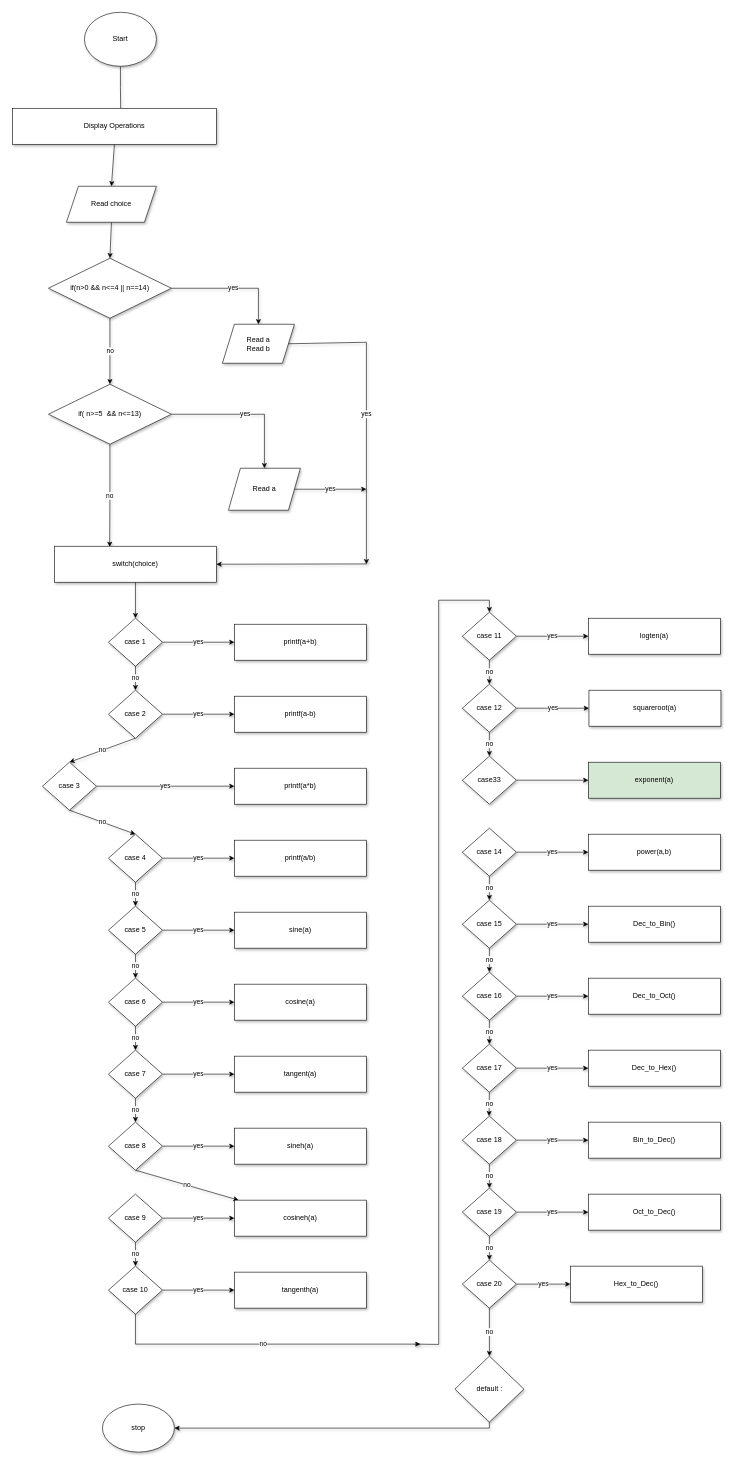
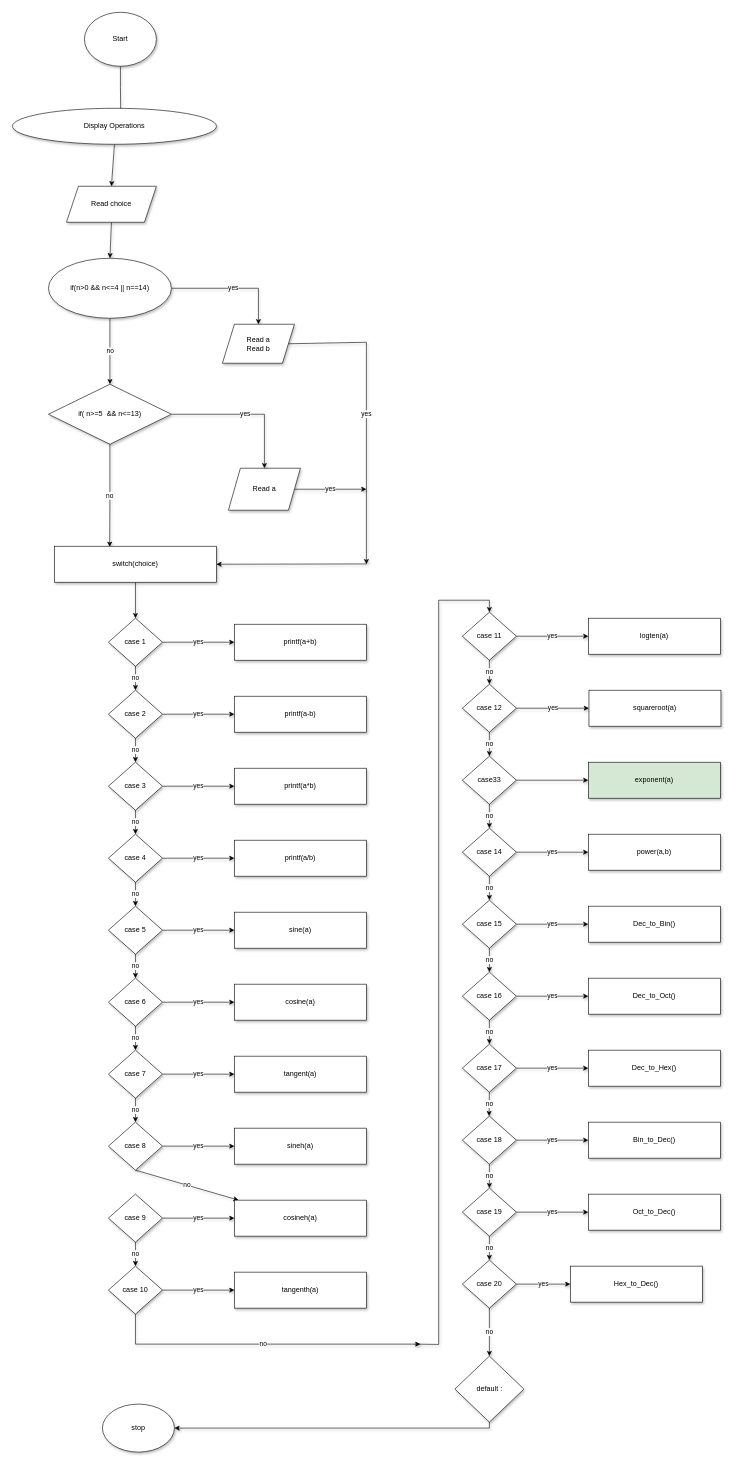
node "Display Operations": shape rectangle -> ellipse
node "if(n>0 && n<=4 || n==14)": shape diamond -> ellipse
node "case 3": moved (69, 786) -> (135, 786)
edge "case33" -> "case 14": added, label "no"
